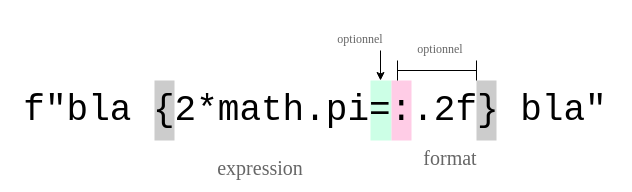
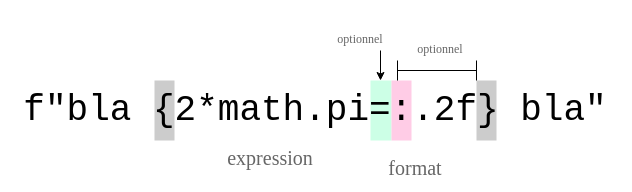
node "format": moved (451, 156) -> (416, 166)
node "expression": moved (261, 166) -> (271, 156)
